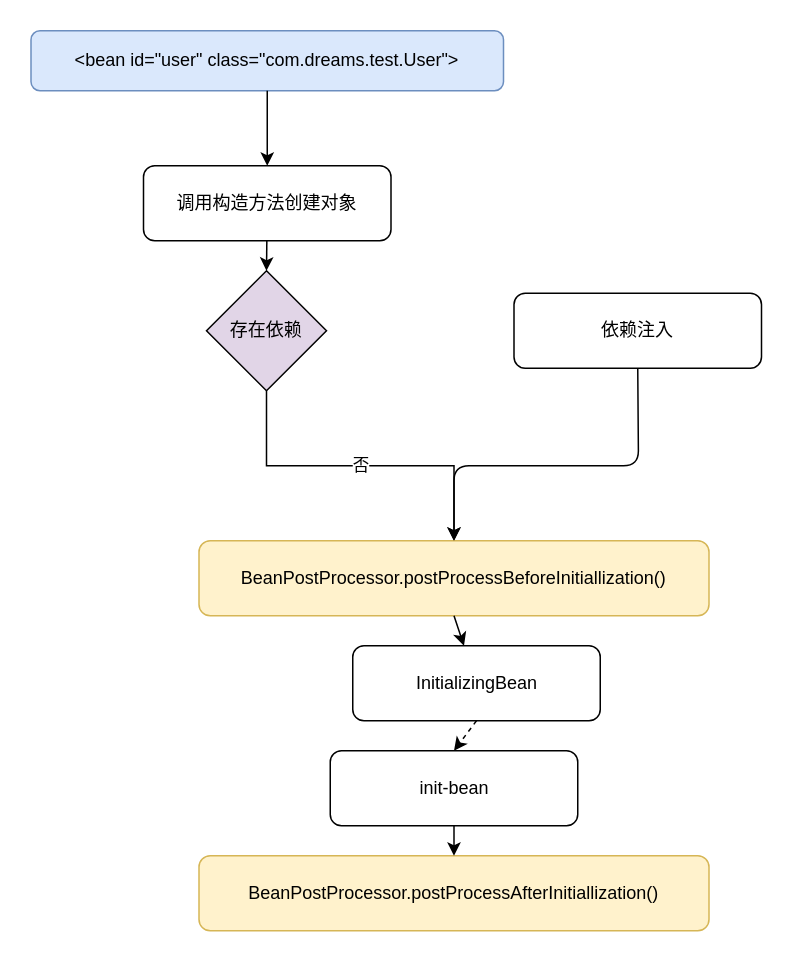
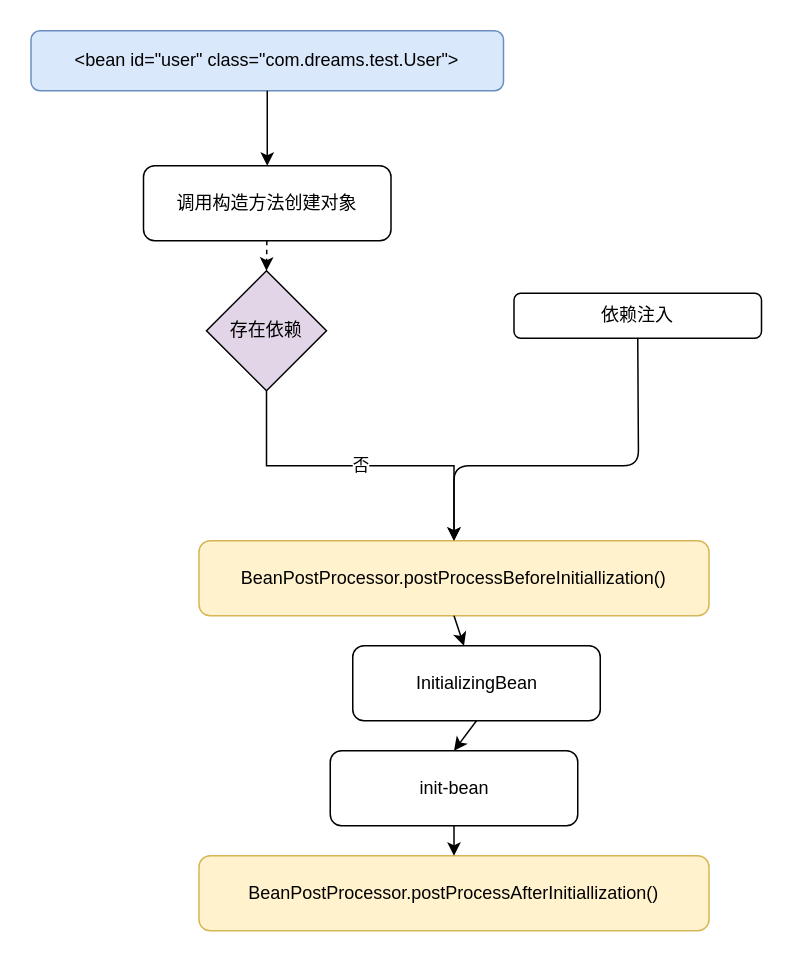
edge "调用构造方法创建对象" -> "存在依赖": style solid -> dashed
node "依赖注入": size 248x75 -> 248x45
edge "InitializingBean" -> "init-bean": style dashed -> solid
